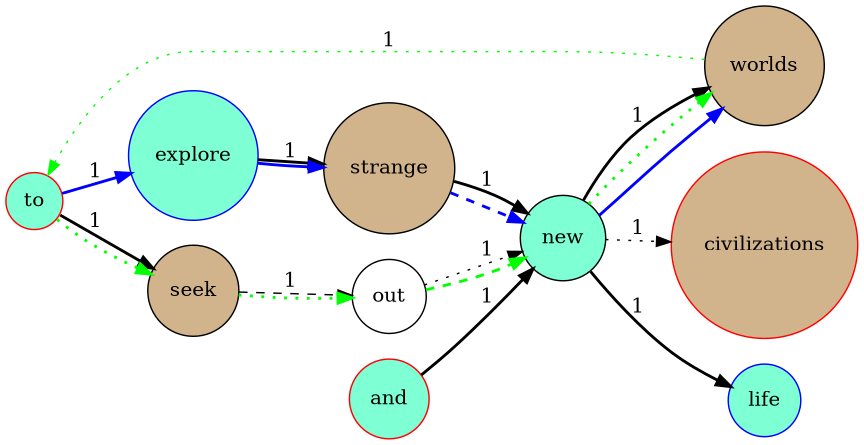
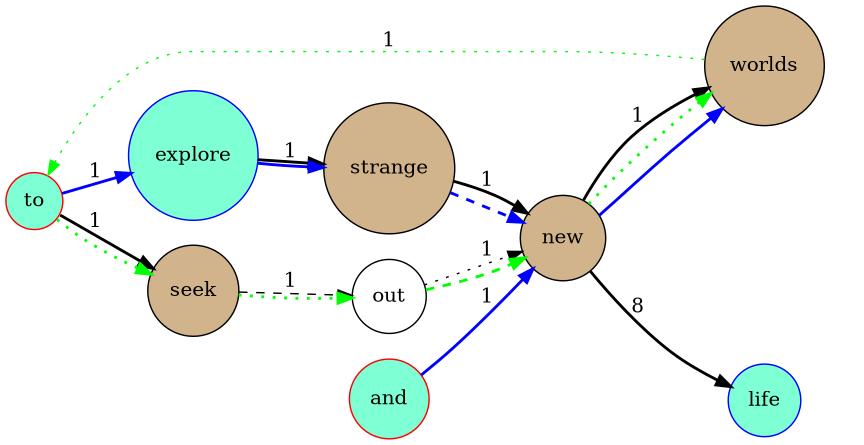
node "new": fillcolor aquamarine -> tan
node "civilizations": removed
edge "new" -> "life": label "1" -> "8"
edge "and" -> "new": color black -> blue
